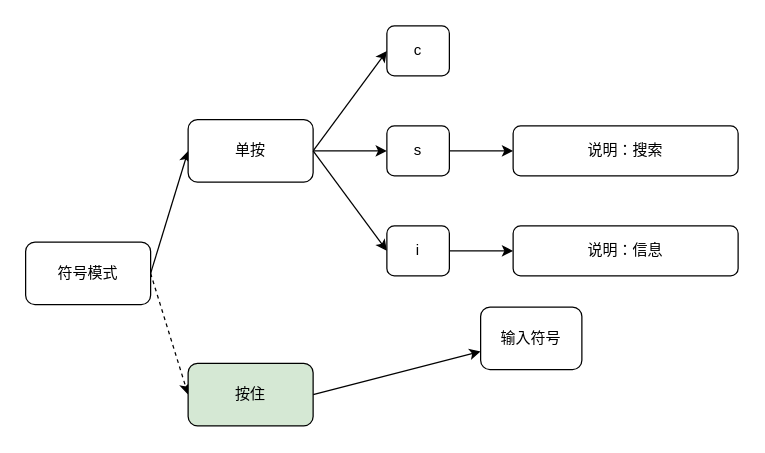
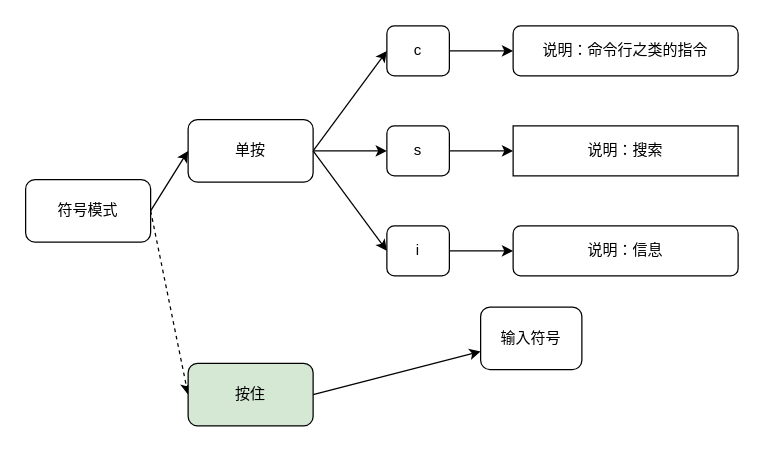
edge "c" -> "说明：命令行之类的指令": added
node "说明：命令行之类的指令": added
node "说明：搜索": shape rounded rectangle -> rectangle
node "符号模式": moved (88, 273) -> (88, 211)
